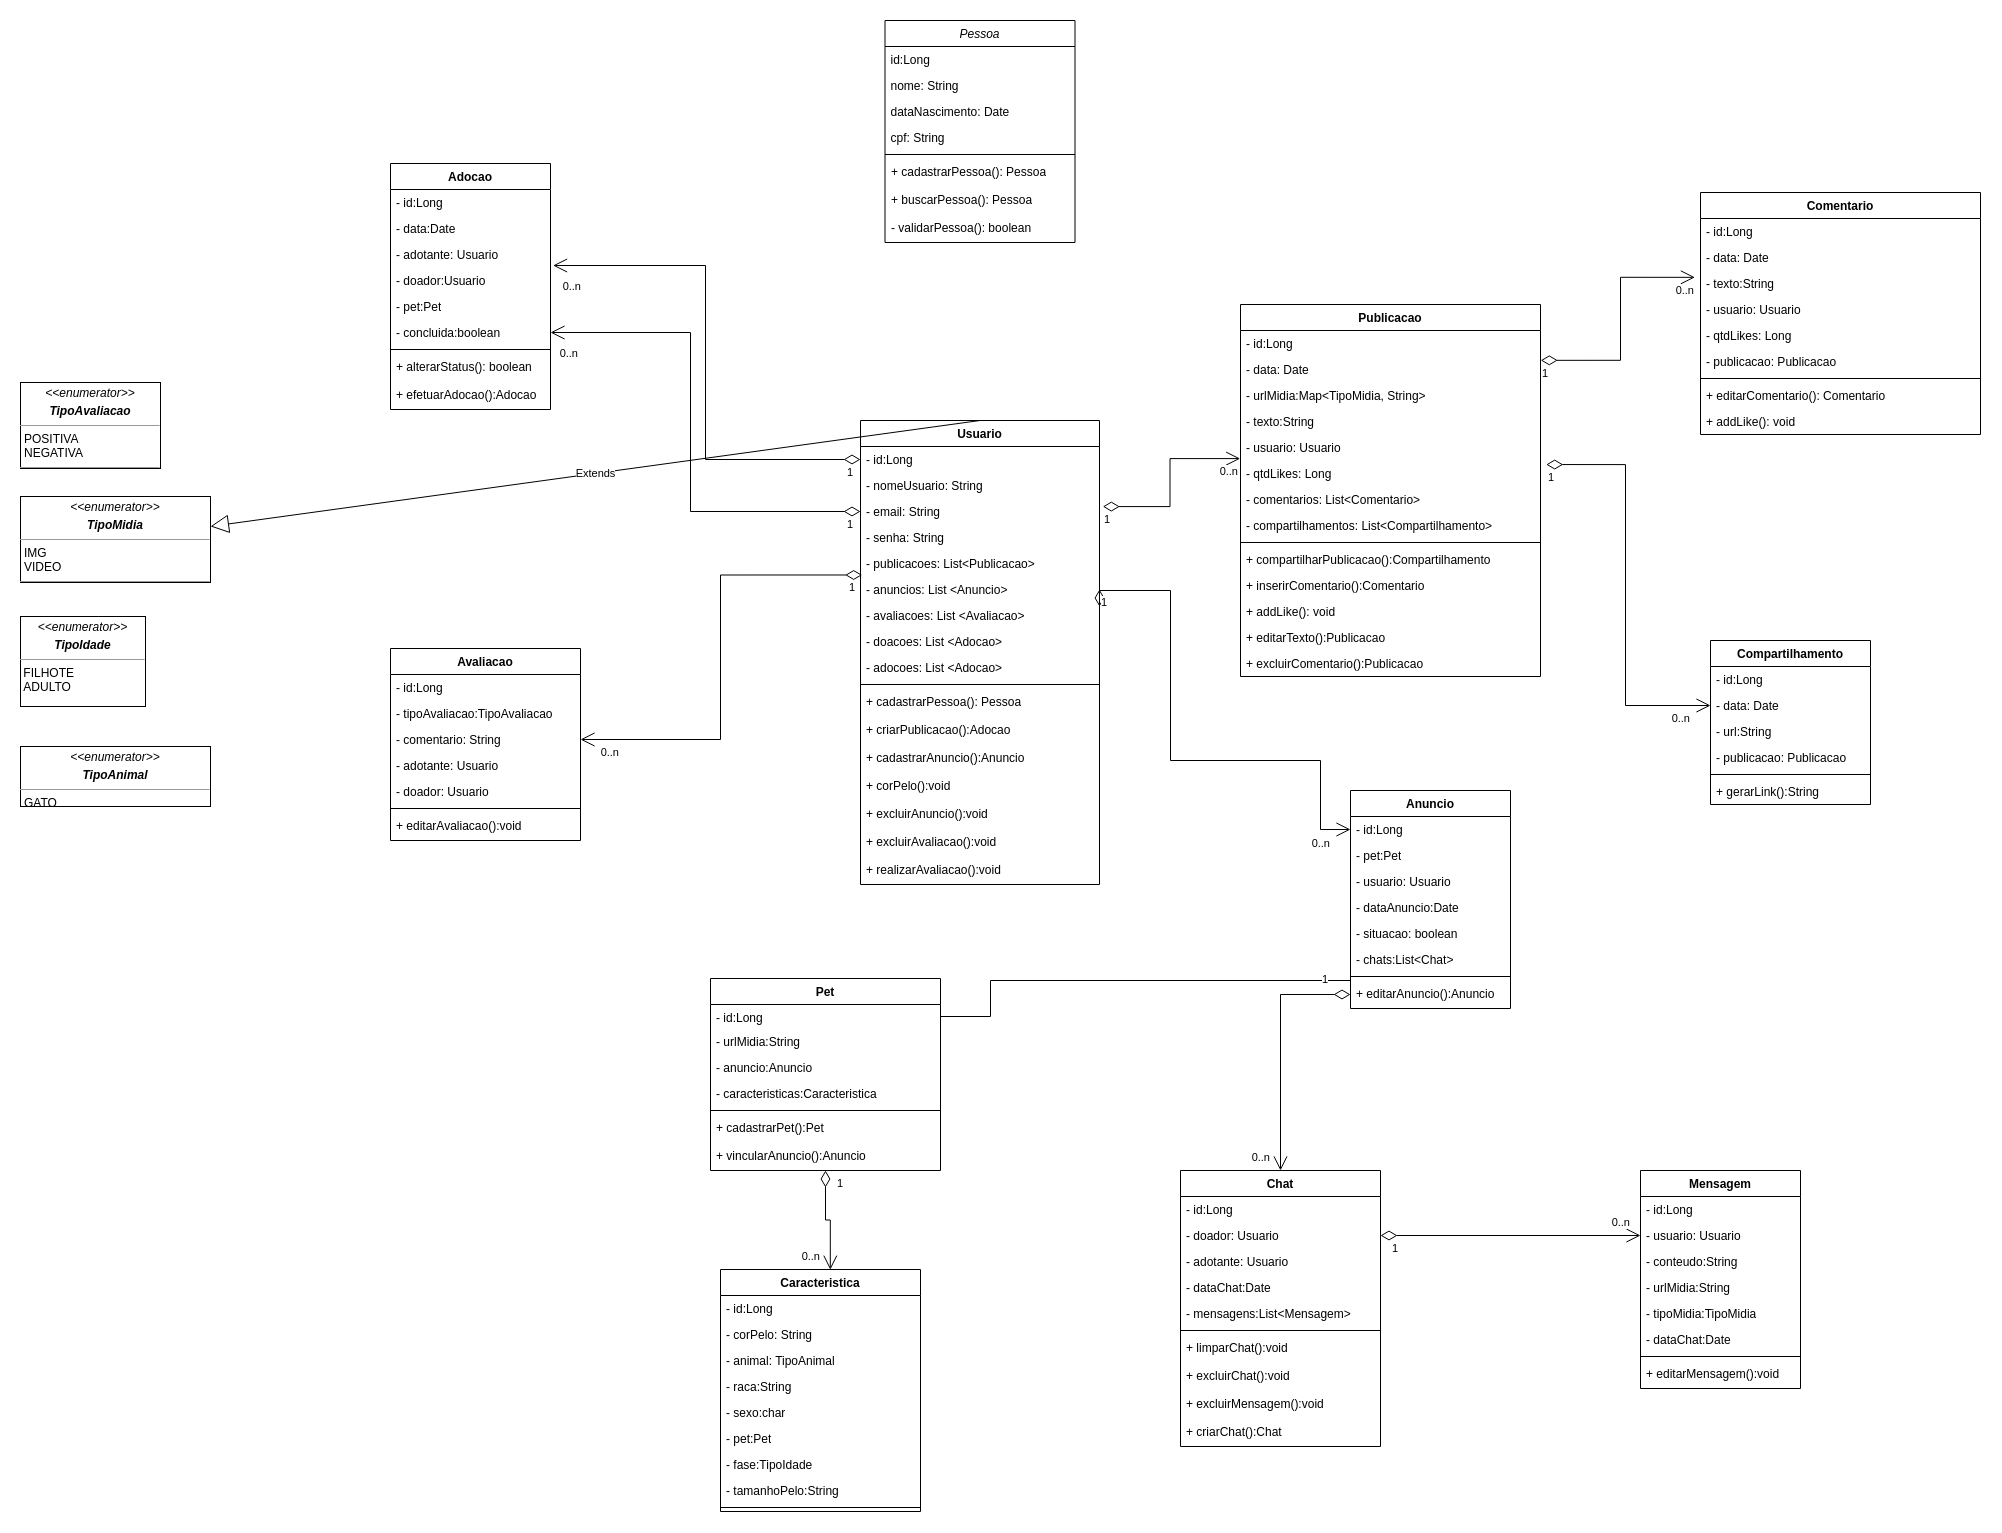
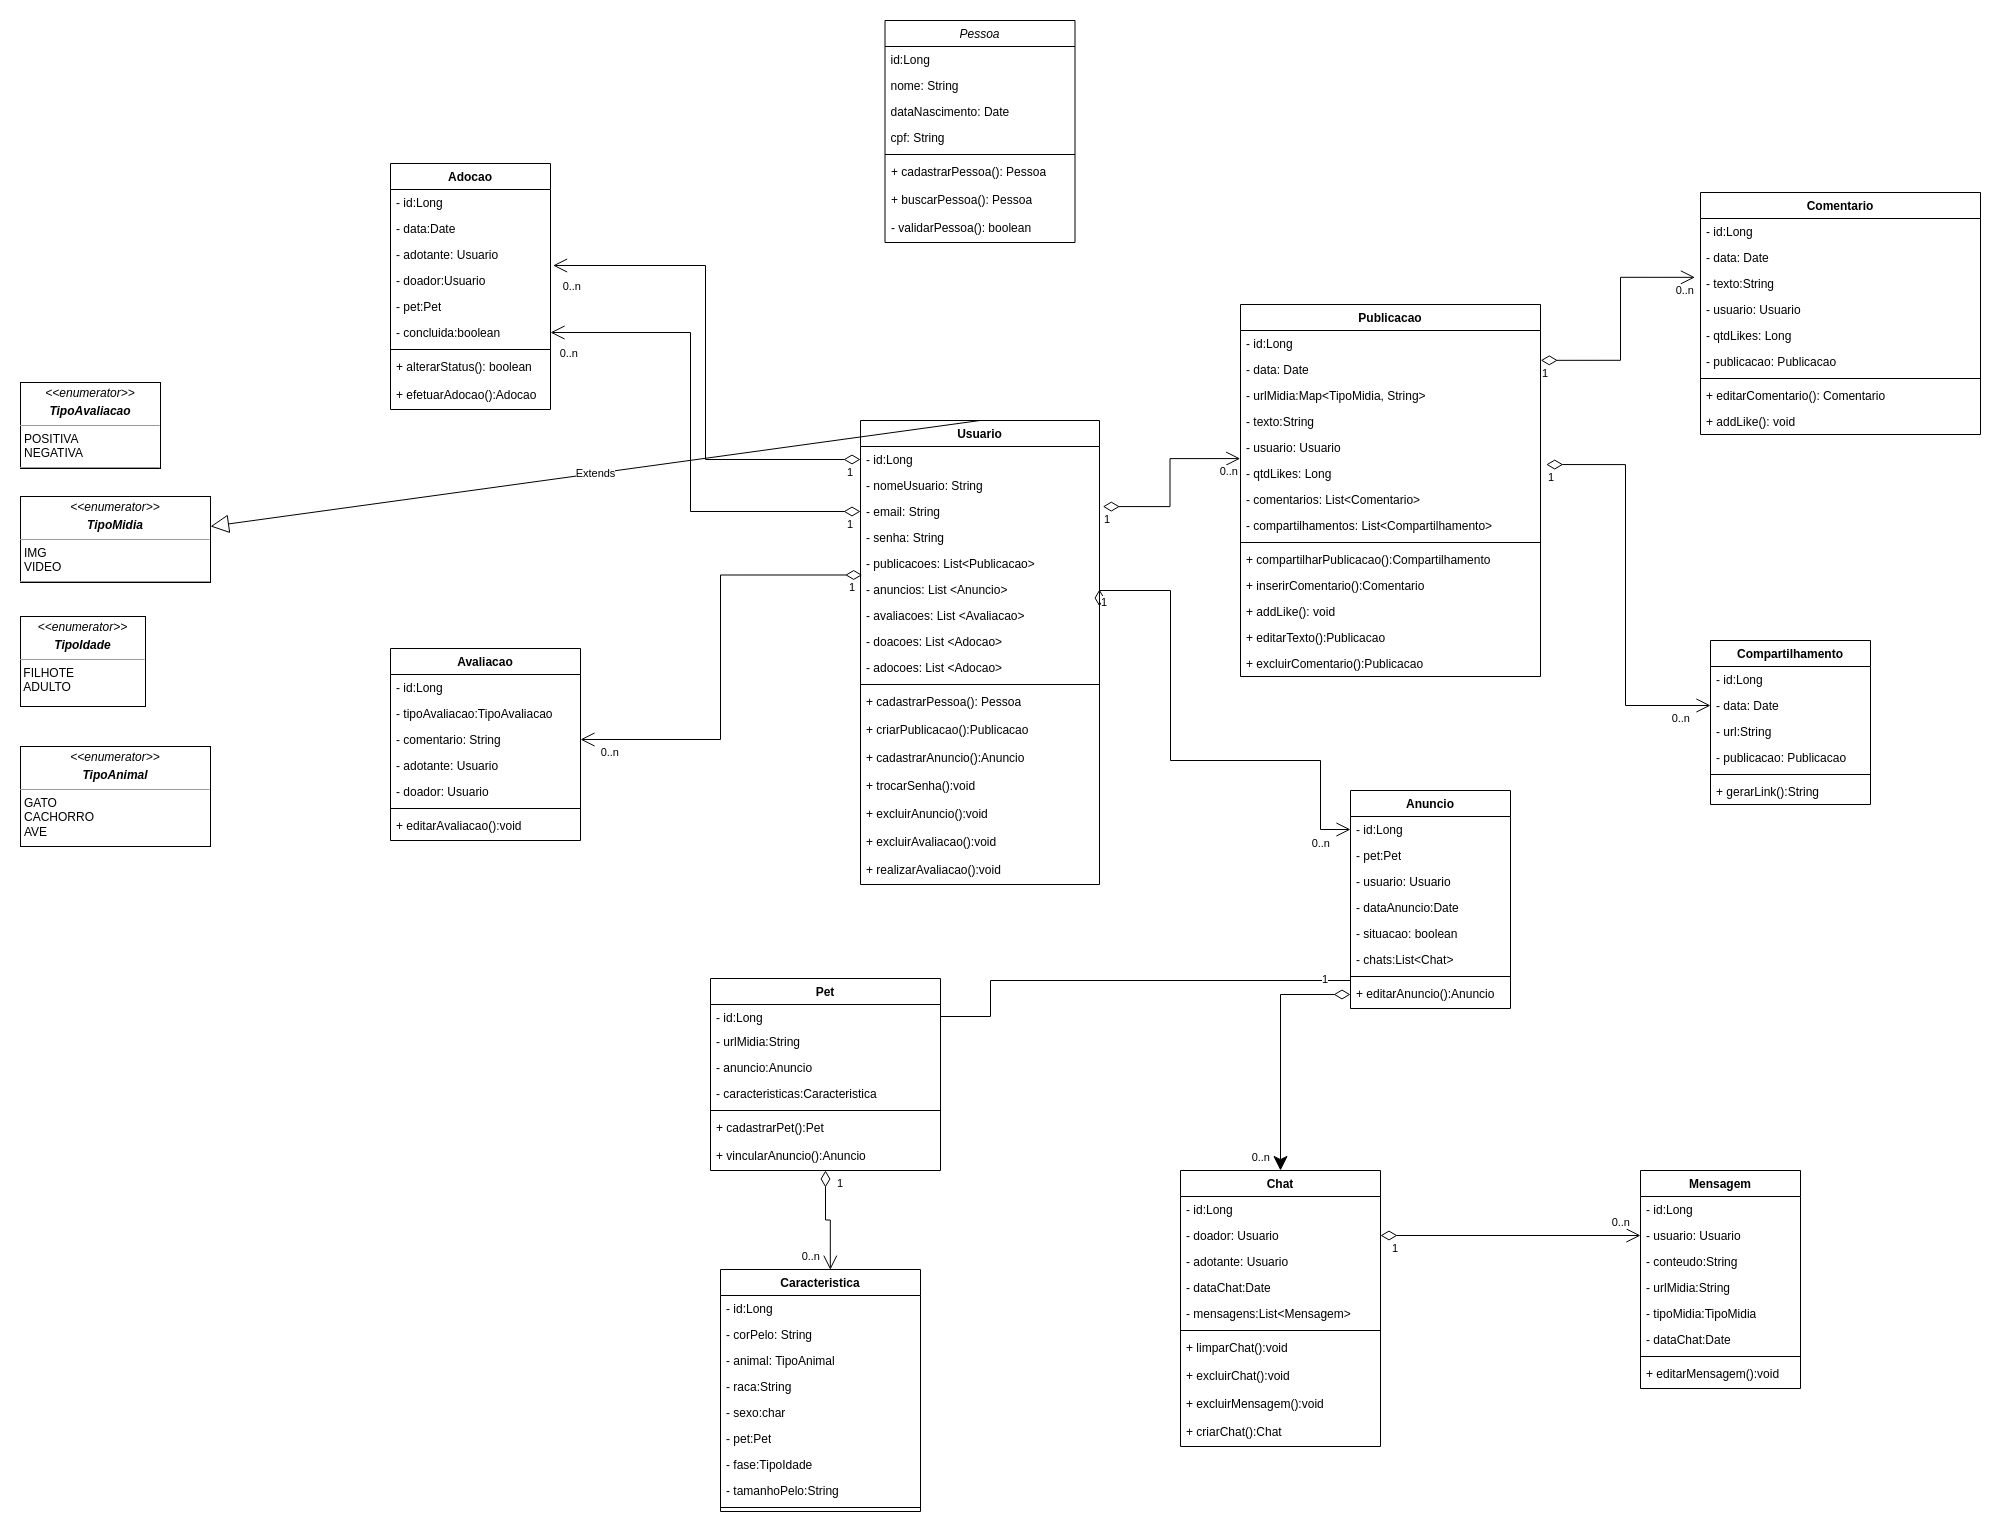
node "+ criarPublicacao():Adocao": label "+ criarPublicacao():Adocao" -> "+ criarPublicacao():Publicacao"
node "<<enumerator>> TipoAnimal GATO CACHORRO AVE": size 190x60 -> 190x100
node "+ corPelo():void": label "+ corPelo():void" -> "+ trocarSenha():void"
edge "+ editarAnuncio():Anuncio" -- "Chat": arrowhead open -> classic
